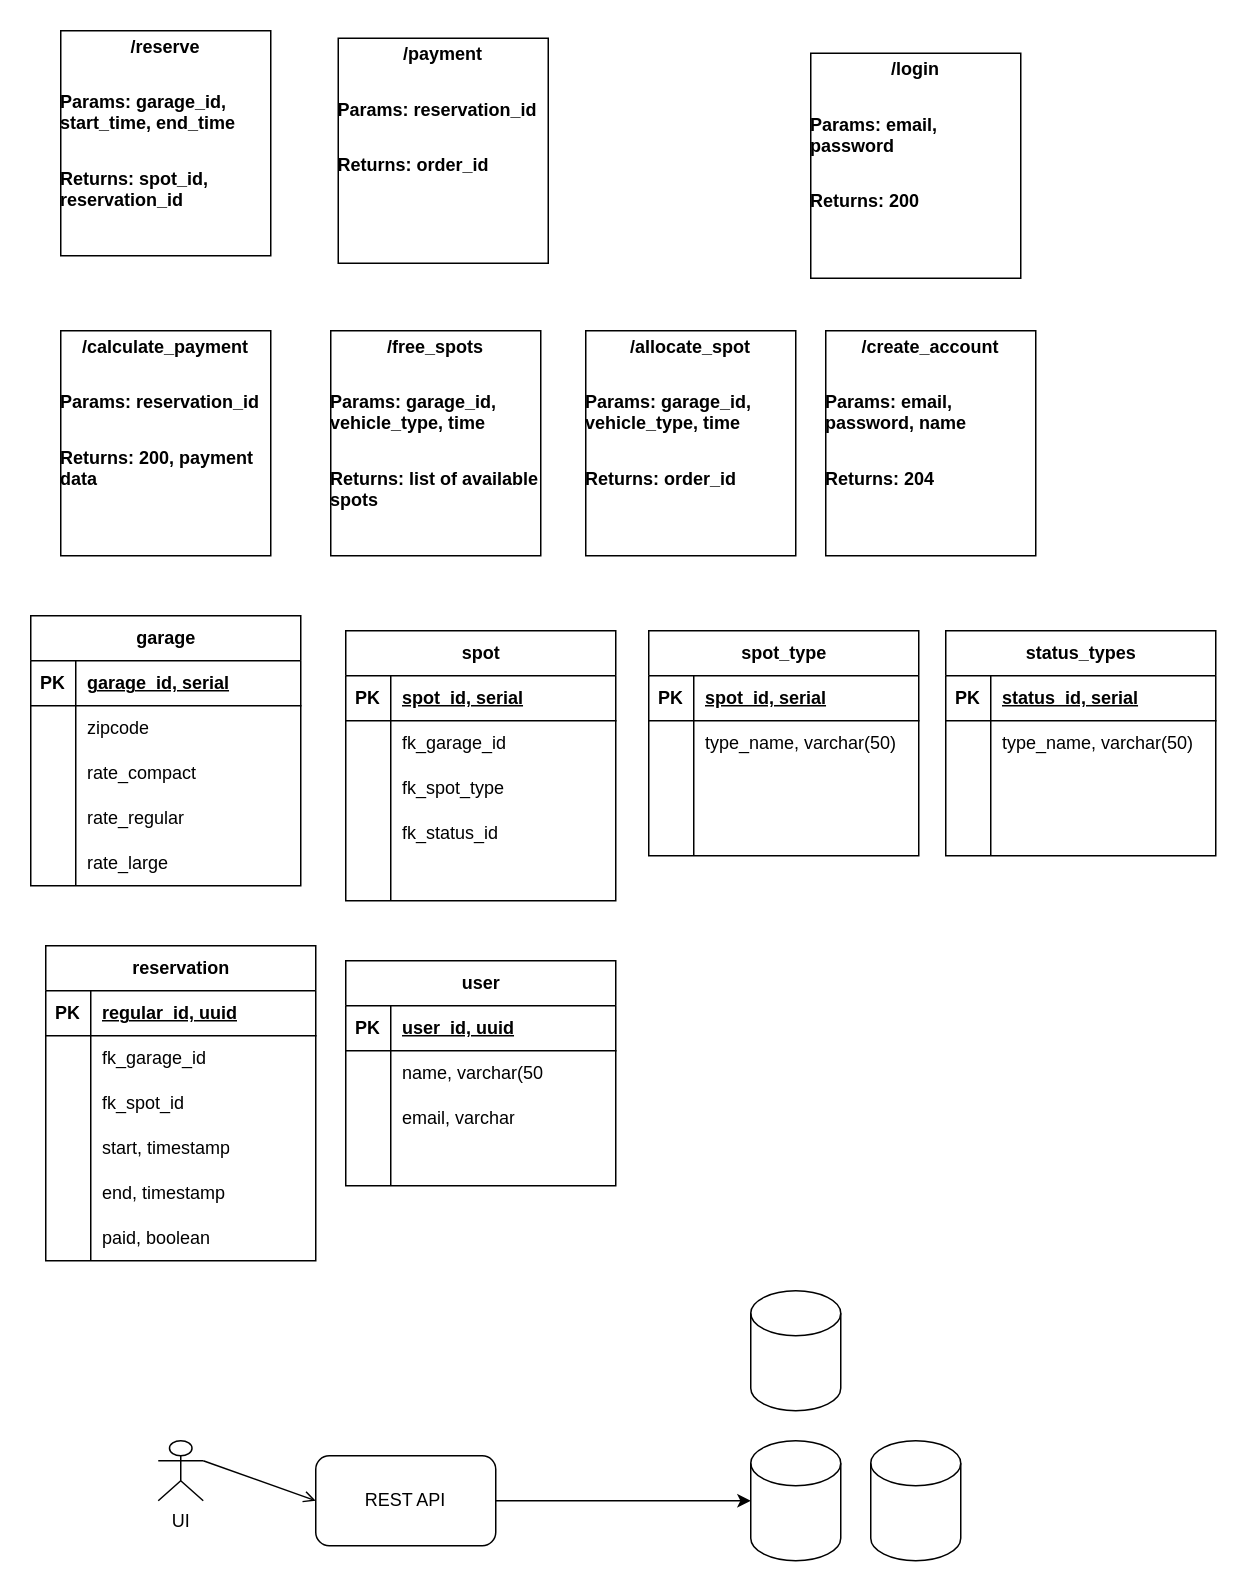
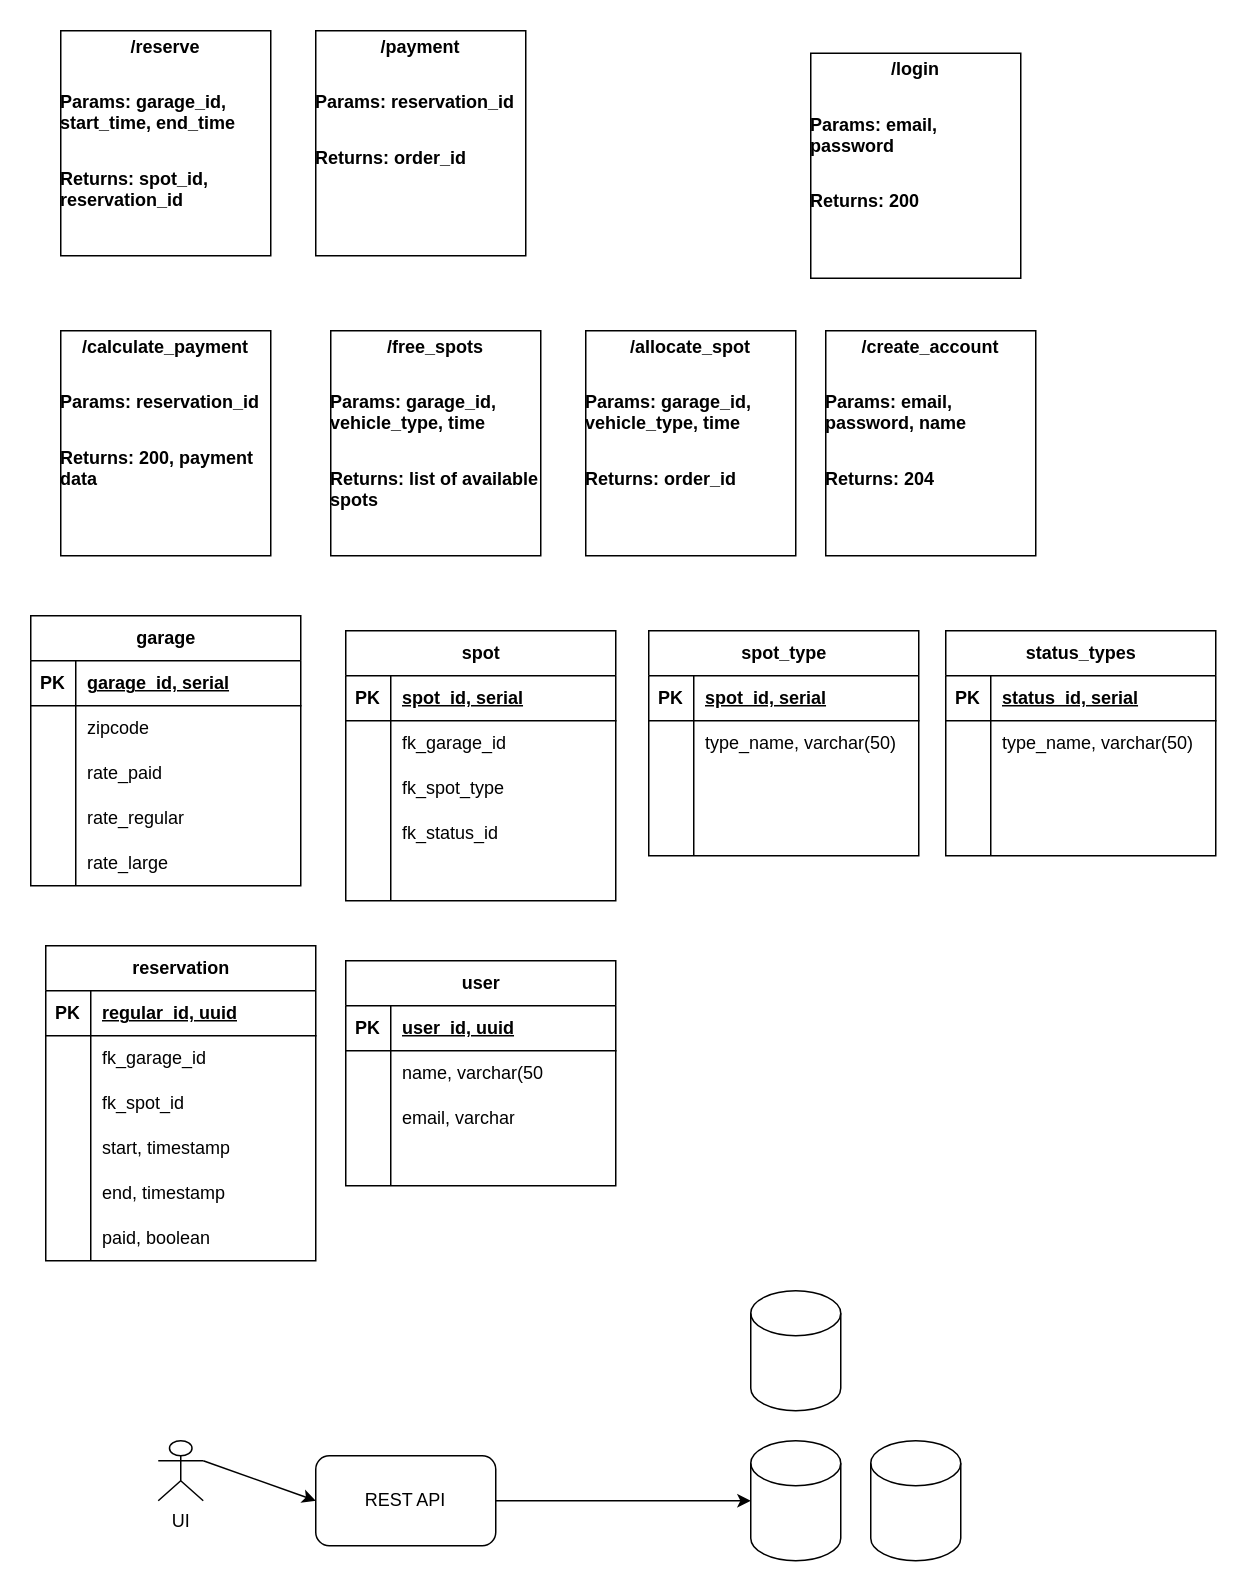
node "/payment Params: reservation_id Returns: order_id": moved (443, 151) -> (421, 143)
node "rate_compact": label "rate_compact" -> "rate_paid"
edge "UI" -> "REST API": arrowhead open -> classic
